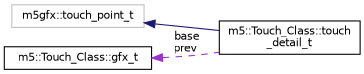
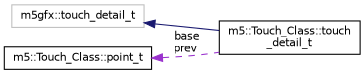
node "m5gfx::touch_point_t": label "m5gfx::touch_point_t" -> "m5gfx::touch_detail_t"
node "m5::Touch_Class::gfx_t": label "m5::Touch_Class::gfx_t" -> "m5::Touch_Class::point_t"
